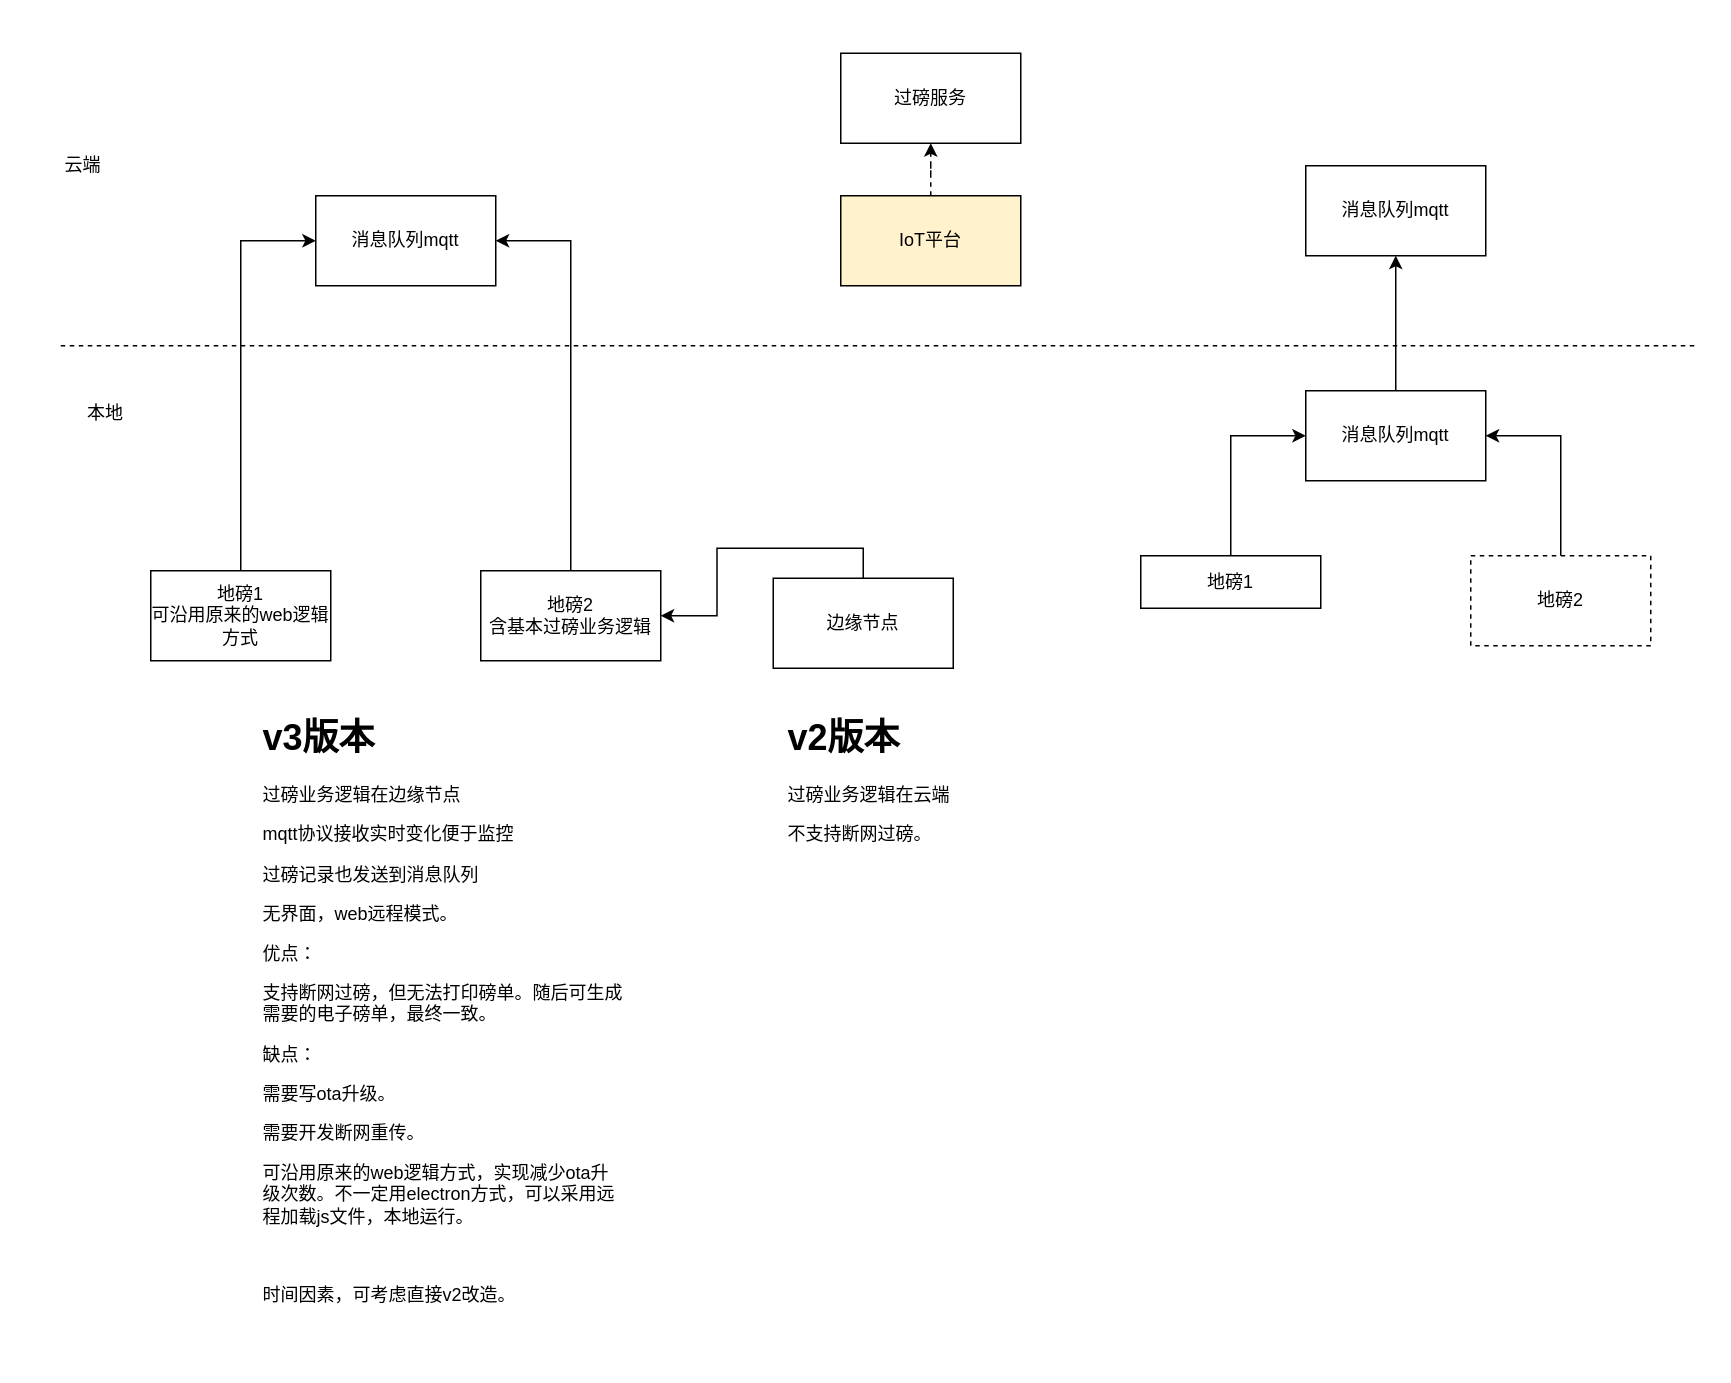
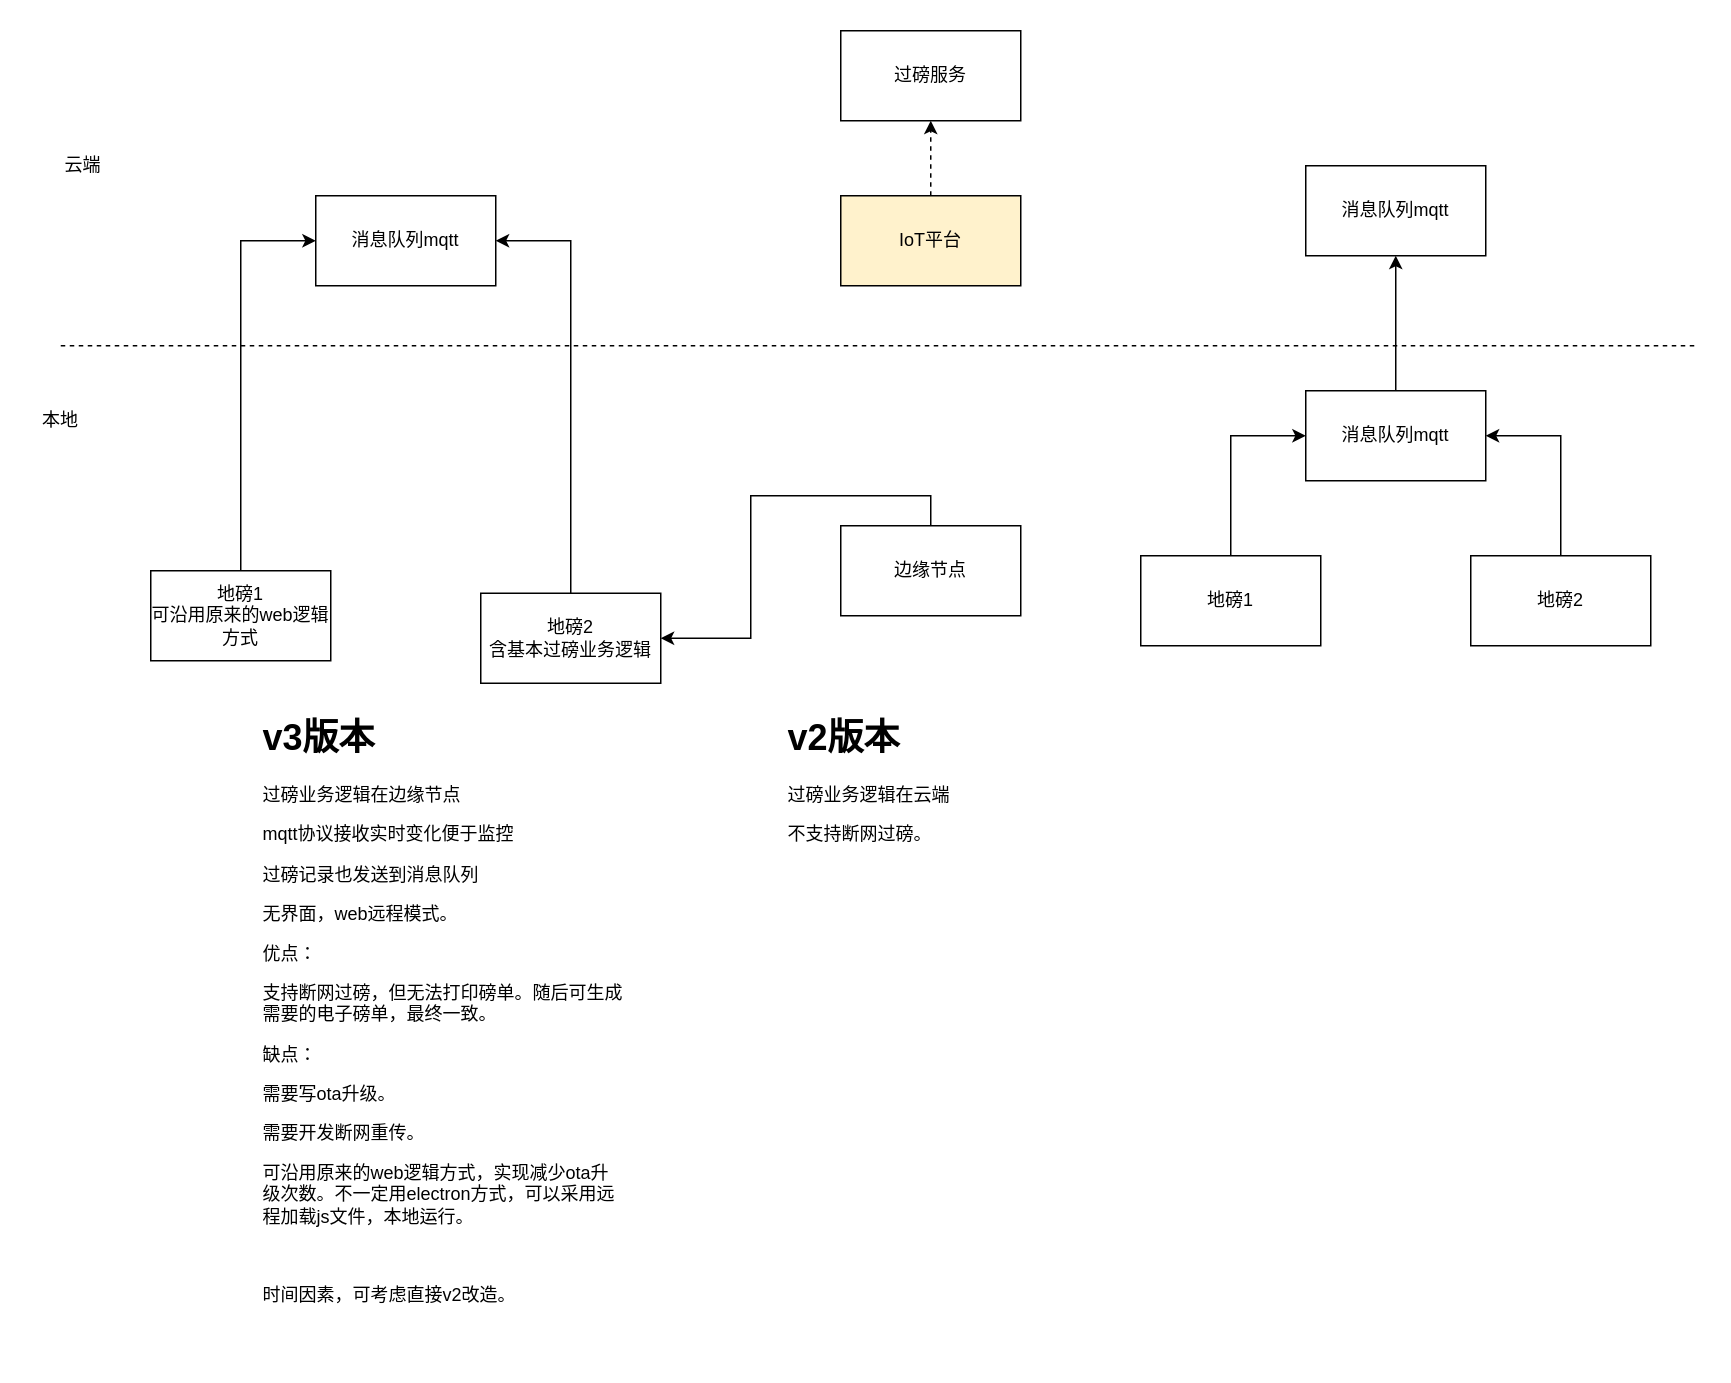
node "过磅服务": moved (931, 98) -> (931, 76)
node "本地": moved (106, 413) -> (61, 421)
node "地磅1": size 180x53 -> 180x90
node "地磅2": style dashed -> solid
node "地磅2 含基本过磅业务逻辑": moved (571, 616) -> (571, 638)
node "边缘节点": moved (863, 623) -> (931, 571)
